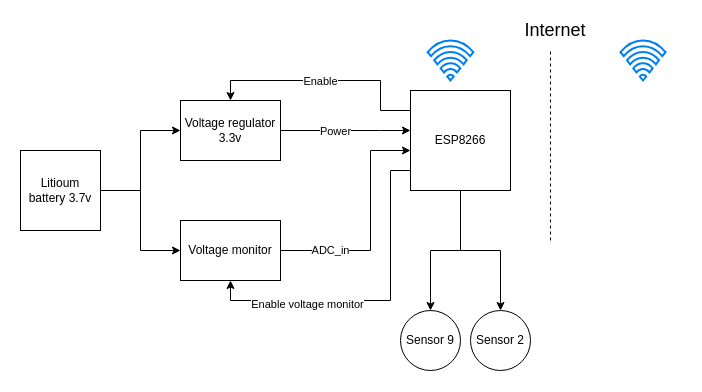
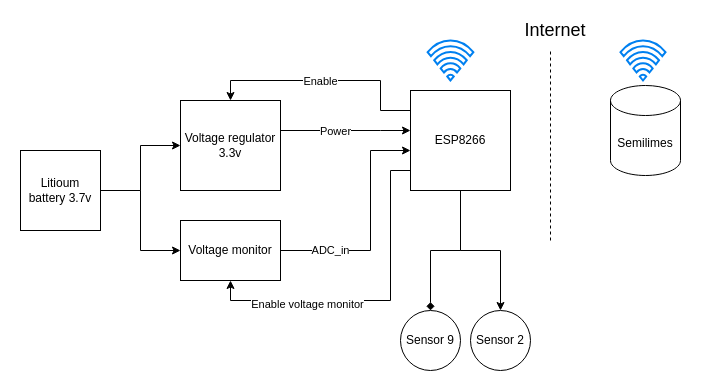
node "Voltage regulator 3.3v": size 100x60 -> 100x90
node "Semilimes": added
edge "ESP8266" -> "Sensor 9": arrowhead classic -> diamond
